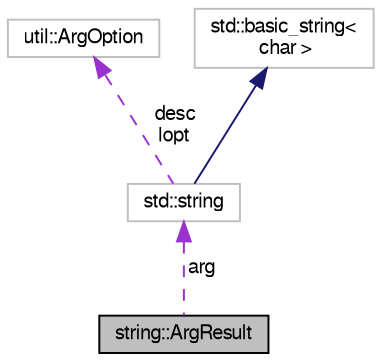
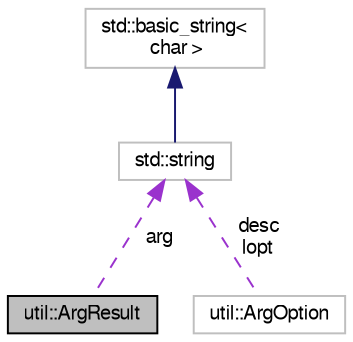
edge "std::string" -> "util::ArgOption": reversed
node "string::ArgResult": label "string::ArgResult" -> "util::ArgResult"
